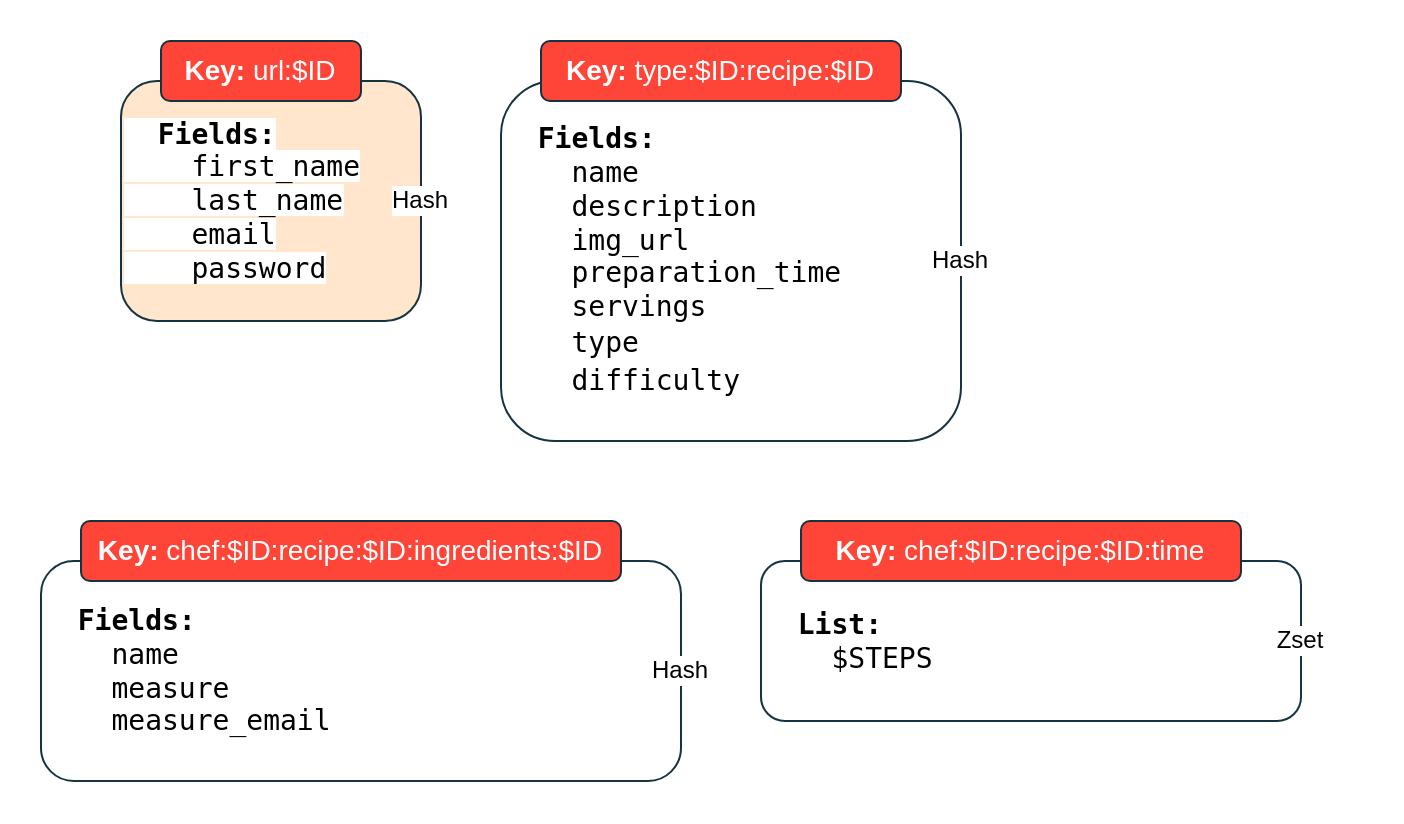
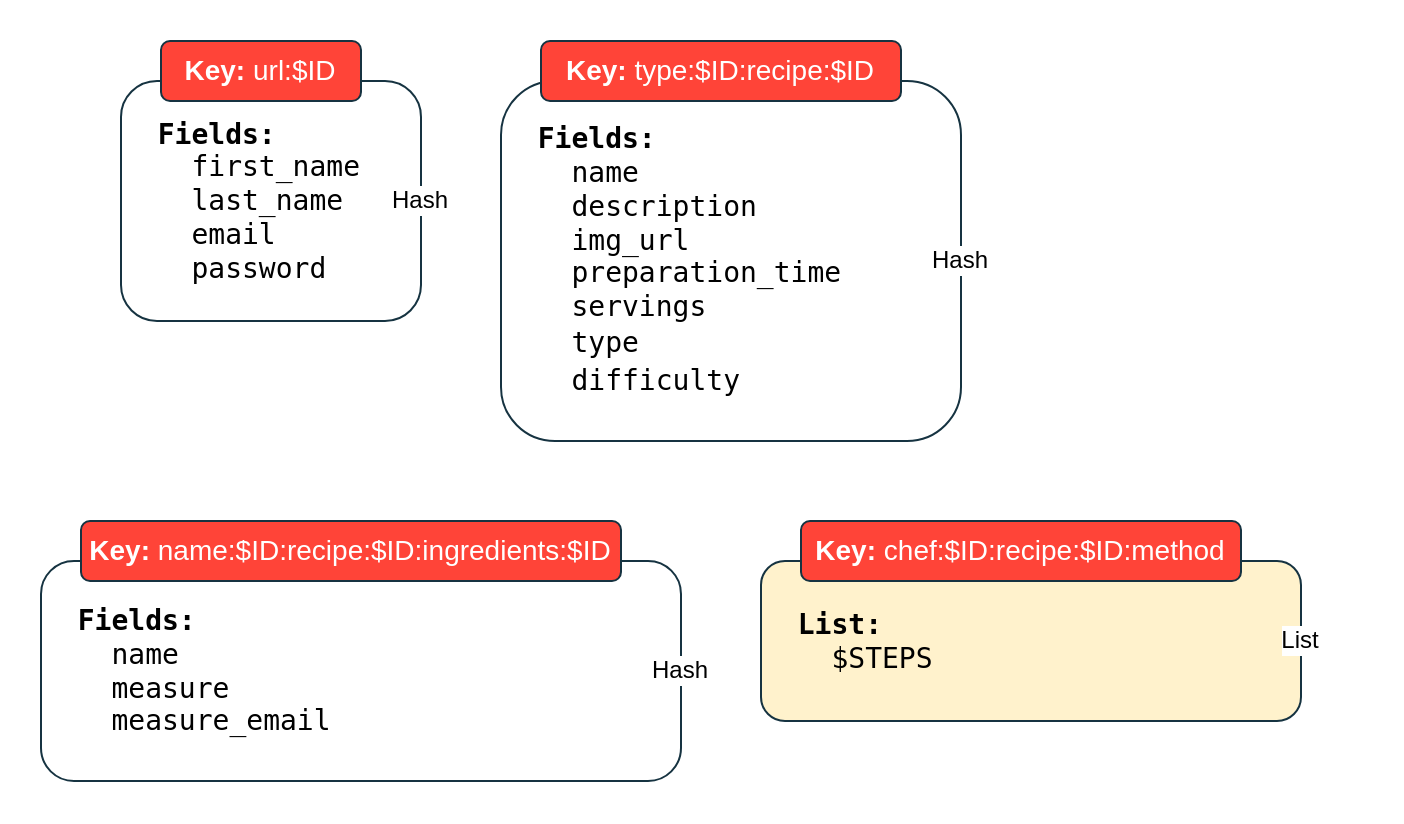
node "Fields: first_name last_name email password": fillcolor #ffe6cc -> #ffffff
node "Key: chef:$ID:recipe:$ID:ingredients:$ID": label "Key: chef:$ID:recipe:$ID:ingredients:$ID" -> "Key: name:$ID:recipe:$ID:ingredients:$ID"
node "Key: chef:$ID:recipe:$ID:time": label "Key: chef:$ID:recipe:$ID:time" -> "Key: chef:$ID:recipe:$ID:method"
node "List: $STEPS": fillcolor #ffffff -> #fff2cc
node "Zset": label "Zset" -> "List"
